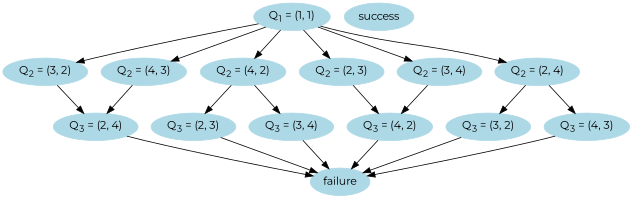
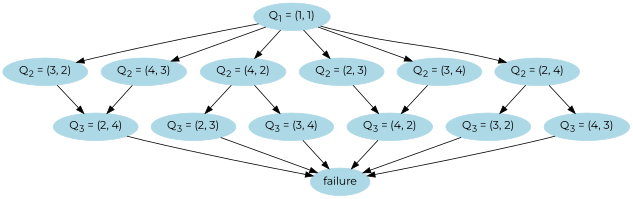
node "success": removed
